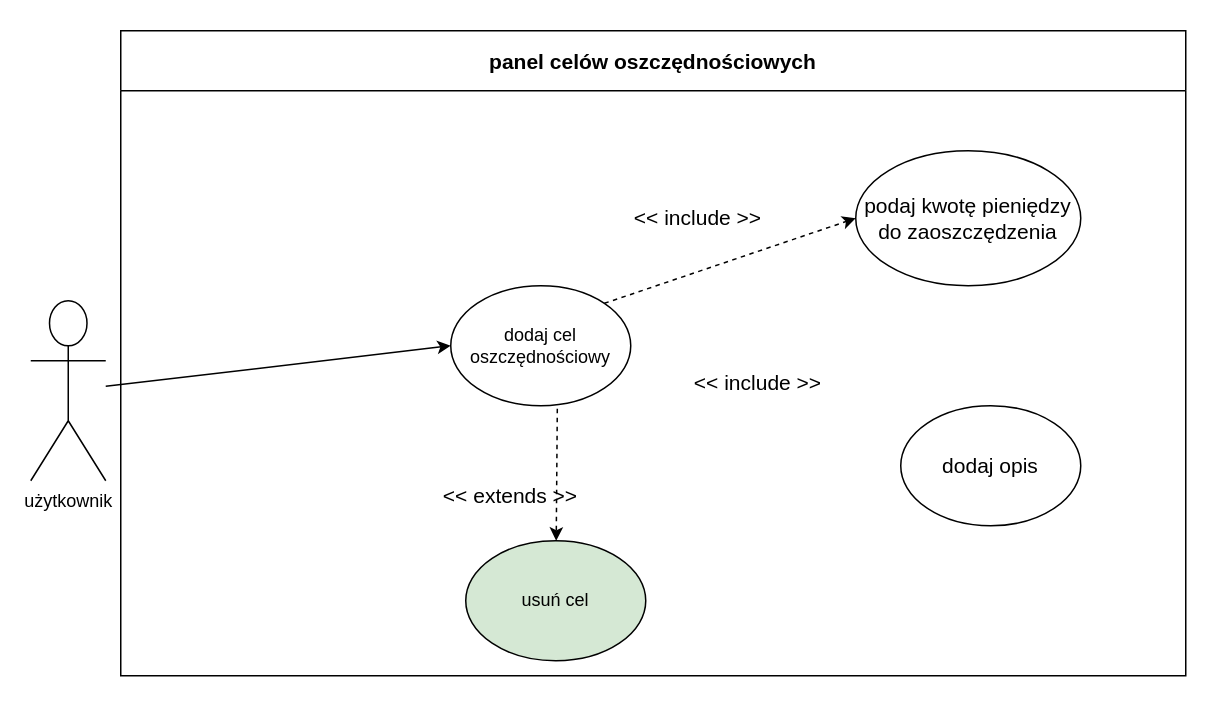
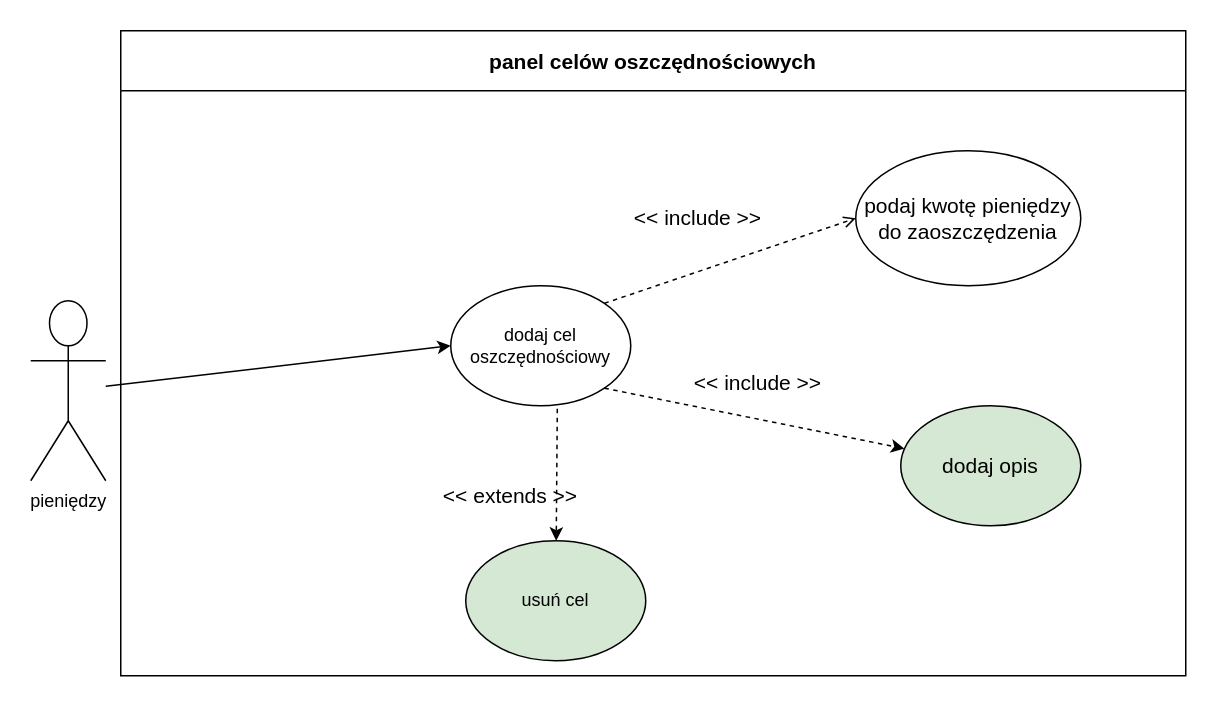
edge "dodaj cel oszczędnościowy" -> "podaj kwotę pieniędzy do zaoszczędzenia": arrowhead classic -> open
edge "dodaj cel oszczędnościowy" -> "dodaj opis": added
node "dodaj opis": fillcolor #ffffff -> #d5e8d4
node "użytkownik": label "użytkownik" -> "pieniędzy"
